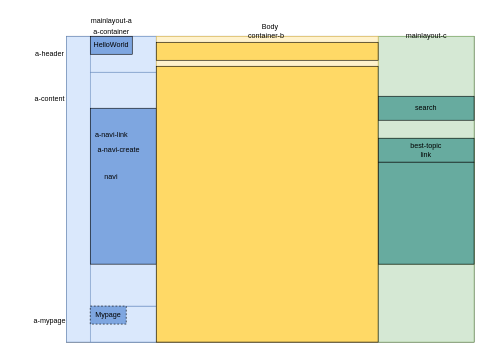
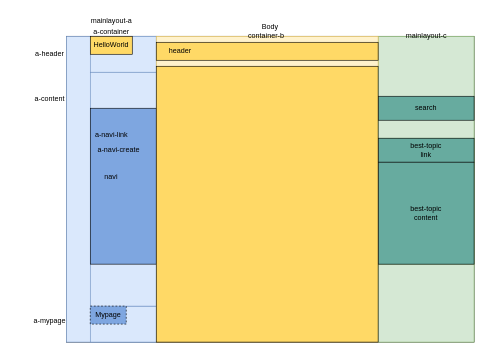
node "HelloWorld": fillcolor #7ea6e0 -> #ffd966
node "header": added
node "best-topic content": added
